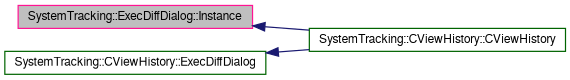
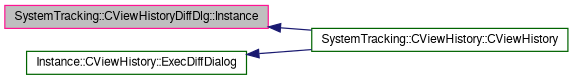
node "SystemTracking::ExecDiffDialog::Instance": label "SystemTracking::ExecDiffDialog::Instance" -> "SystemTracking::CViewHistoryDiffDlg::Instance"
node "SystemTracking::CViewHistory::ExecDiffDialog": label "SystemTracking::CViewHistory::ExecDiffDialog" -> "Instance::CViewHistory::ExecDiffDialog"
